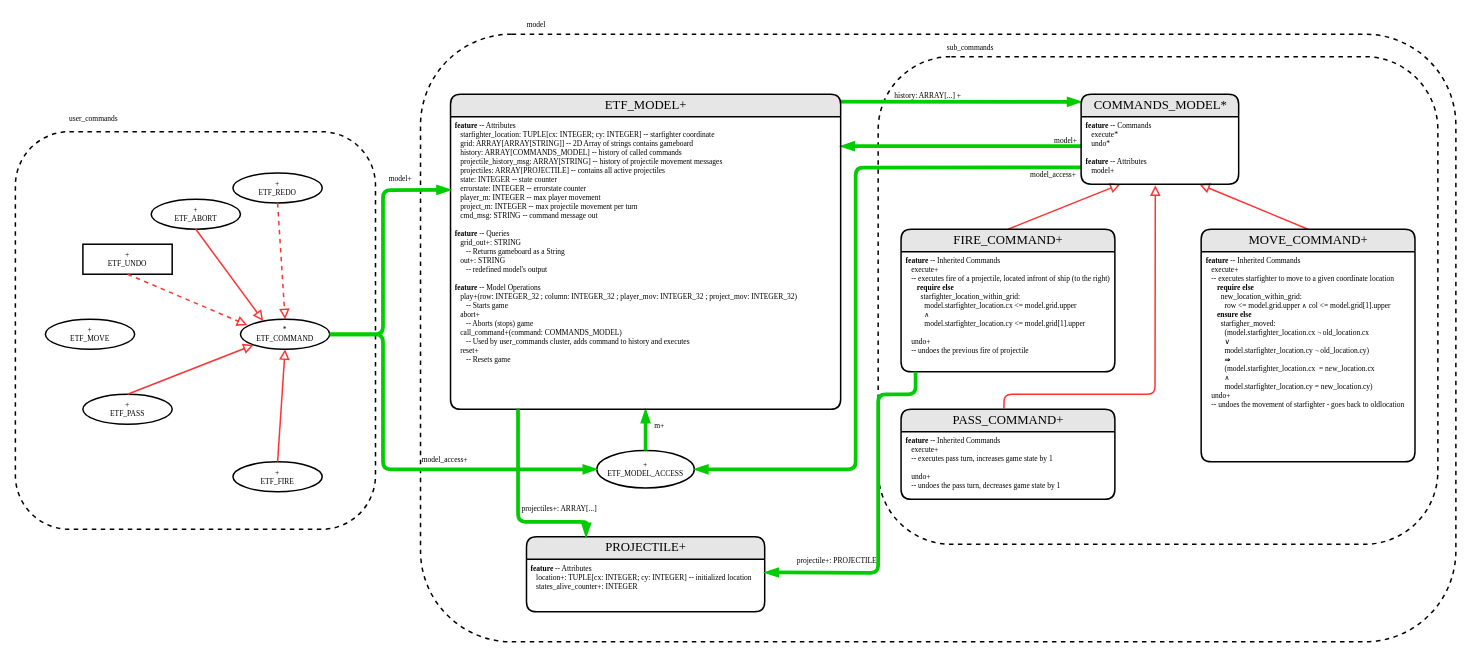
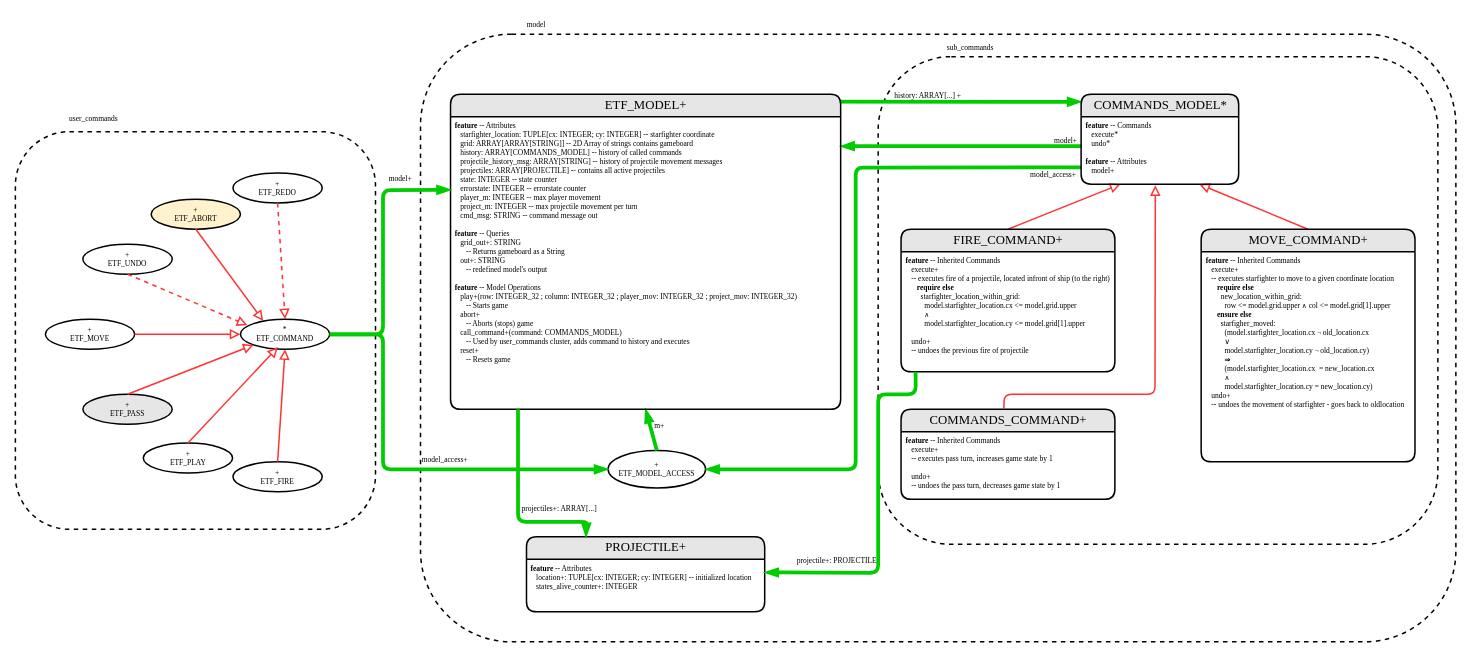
node "+ ETF_ABORT": fillcolor #ffffff -> #fff2cc
node "+ ETF_UNDO": shape rectangle -> ellipse
edge "+ ETF_MOVE" -> "* ETF_COMMAND": added
edge "+ ETF_PLAY" -> "* ETF_COMMAND": added
node "+ ETF_PASS": fillcolor #ffffff -> #e6e6e6
node "PASS_COMMAND+": label "PASS_COMMAND+" -> "COMMANDS_COMMAND+"
node "+ ETF_PLAY": added
node "+ ETF_MODEL_ACCESS": moved (645, 469) -> (657, 469)
